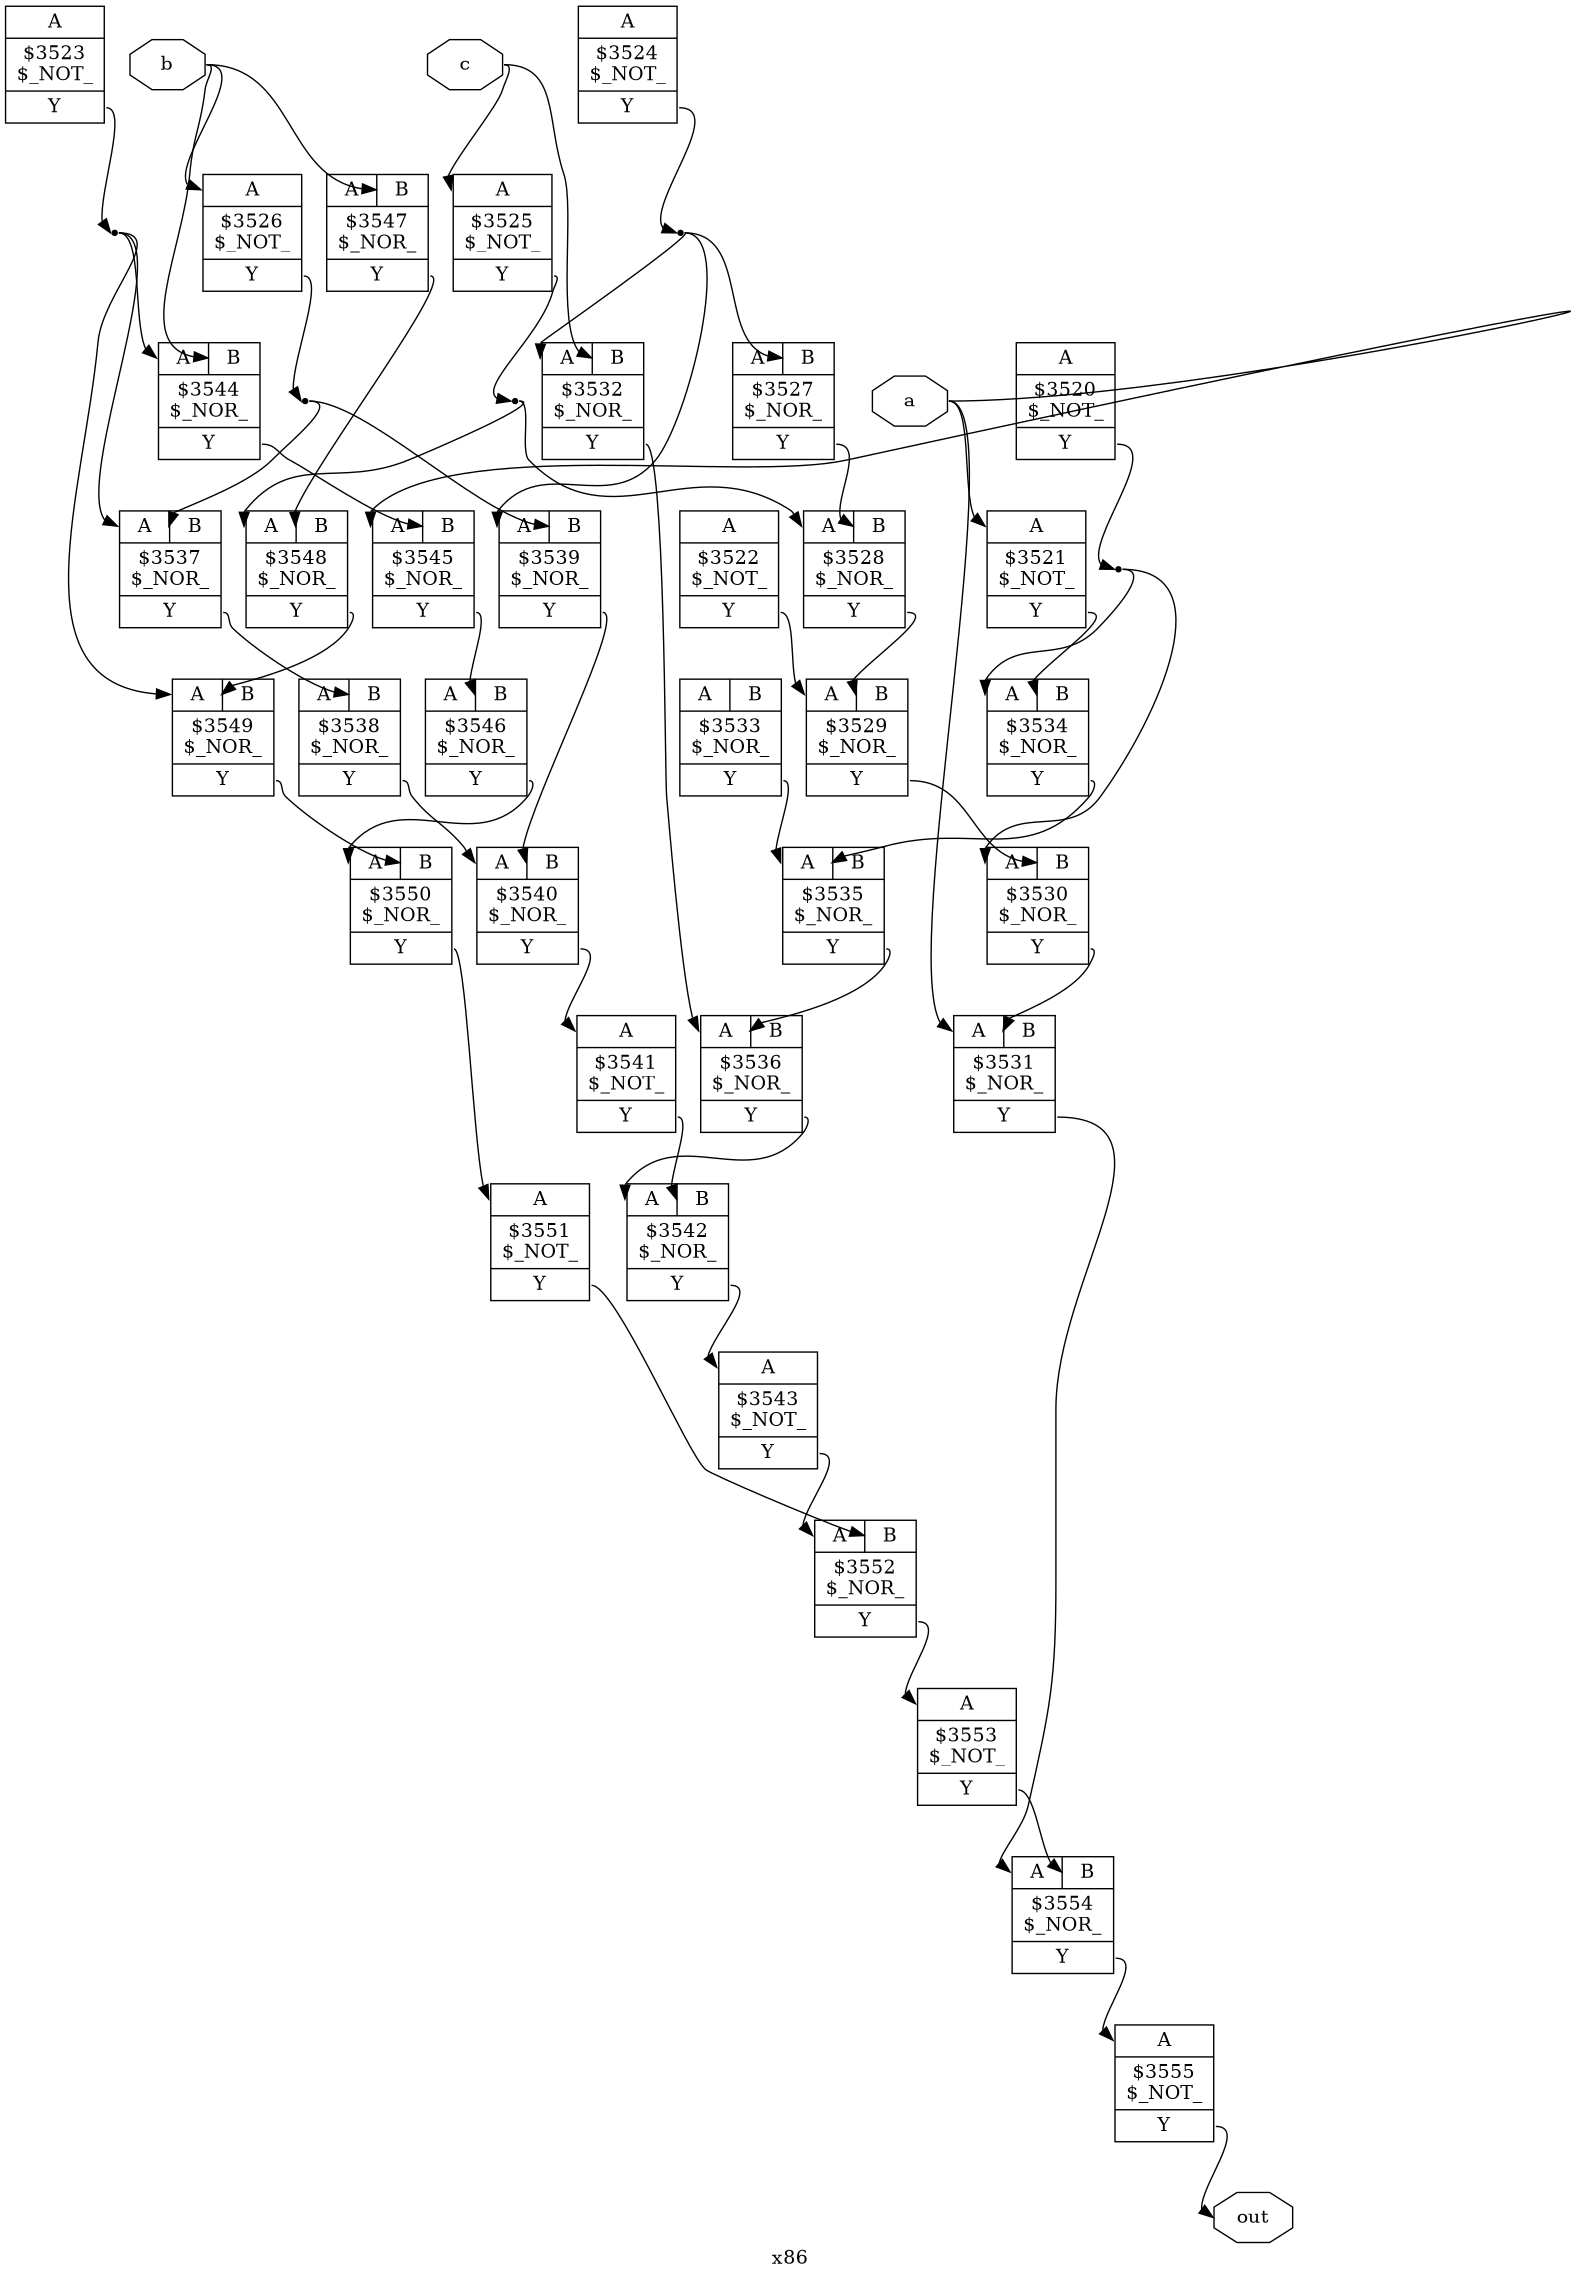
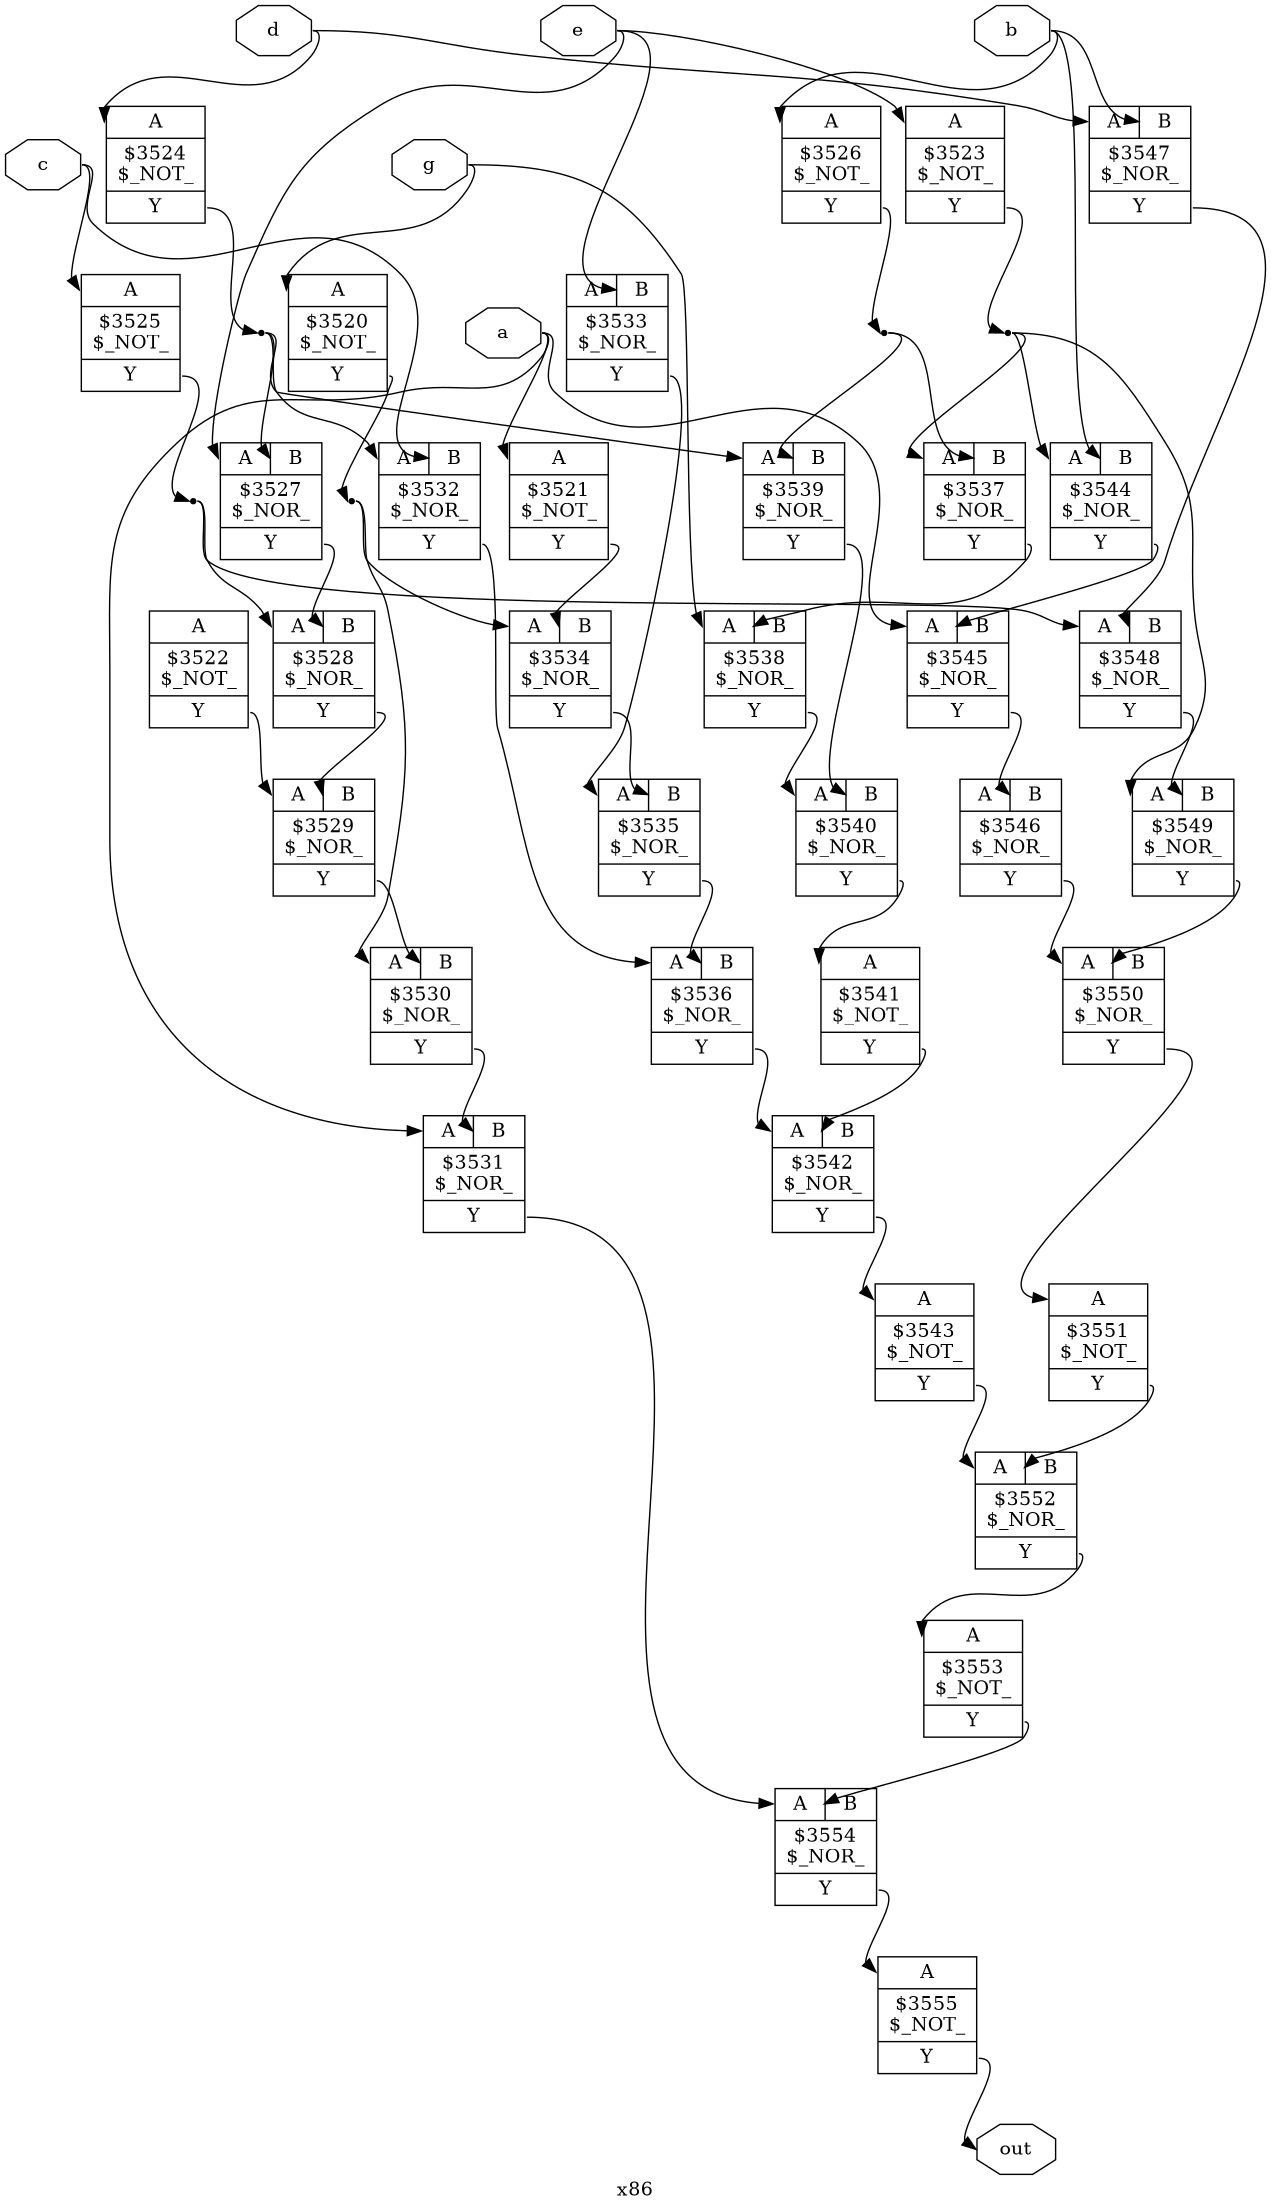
node "d": added
node "e": added
node "g": added
